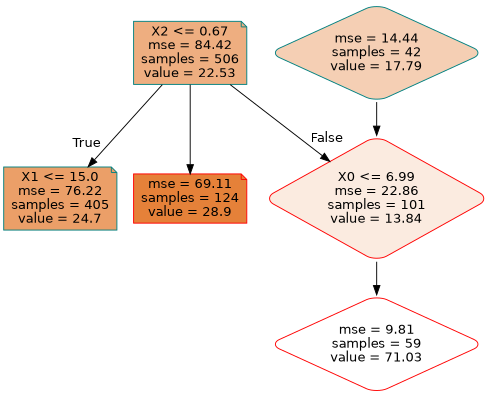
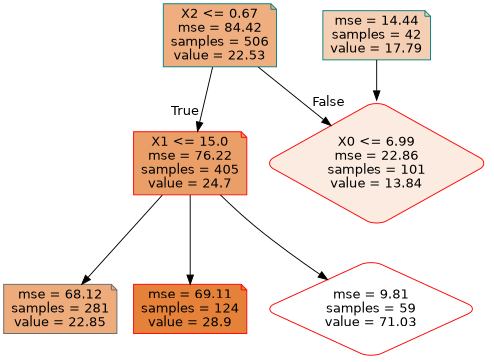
node "mse = 14.44 samples = 42 value = 17.79": shape diamond -> note
edge "X2 <= 0.67 mse = 84.42 samples = 506 value = 22.53" -> "mse = 69.11 samples = 124 value = 28.9": now "X1 <= 15.0 mse = 76.22 samples = 405 value = 24.7" -> "mse = 69.11 samples = 124 value = 28.9"
node "X1 <= 15.0 mse = 76.22 samples = 405 value = 24.7": color teal -> red
edge "X0 <= 6.99 mse = 22.86 samples = 101 value = 13.84" -> "mse = 9.81 samples = 59 value = 71.03": now "X1 <= 15.0 mse = 76.22 samples = 405 value = 24.7" -> "mse = 9.81 samples = 59 value = 71.03"
node "mse = 68.12 samples = 281 value = 22.85": added
